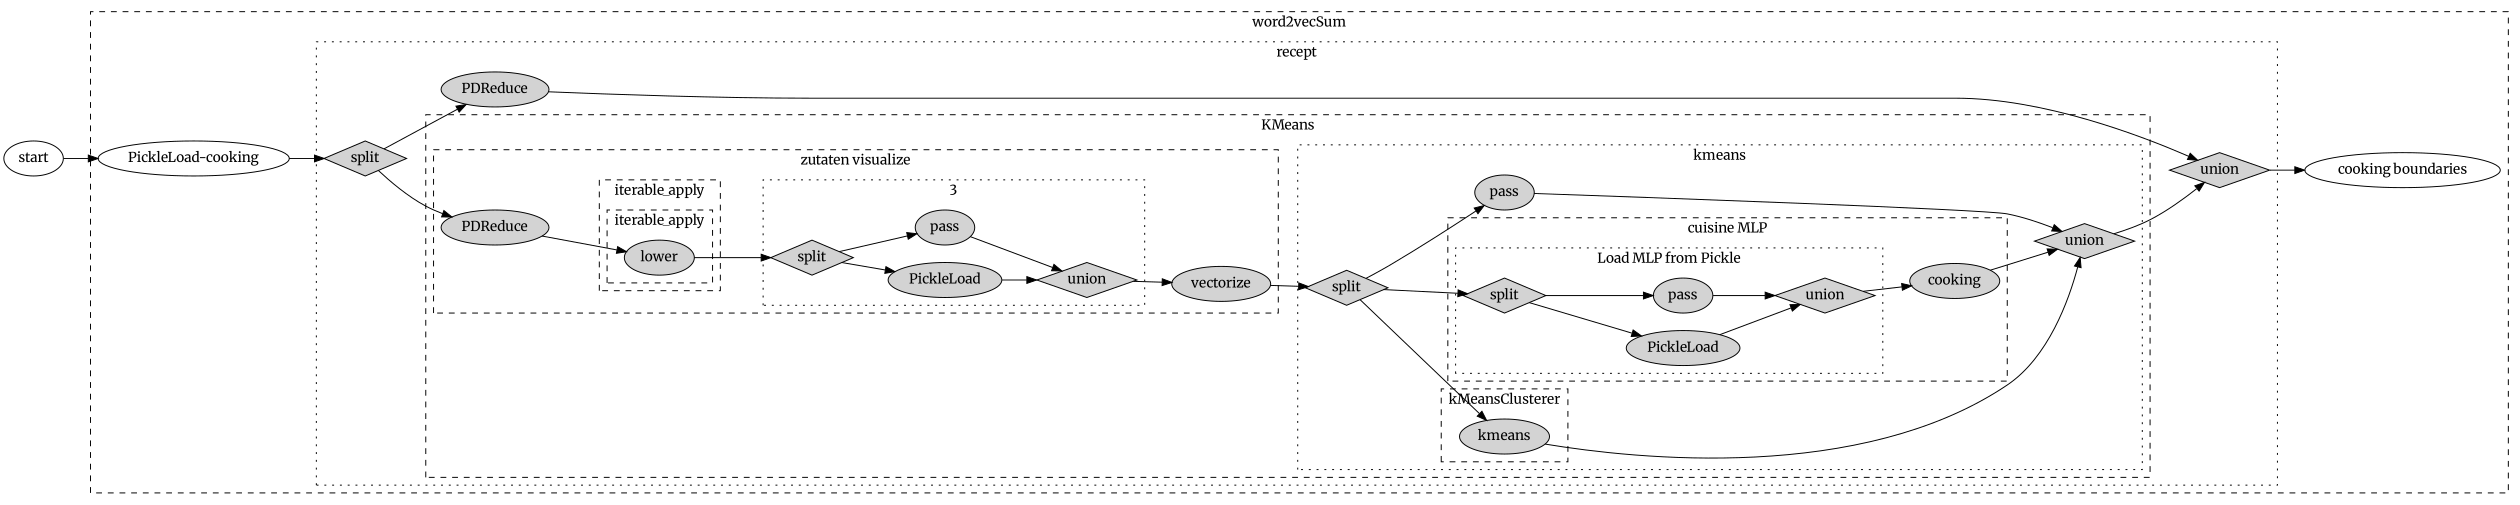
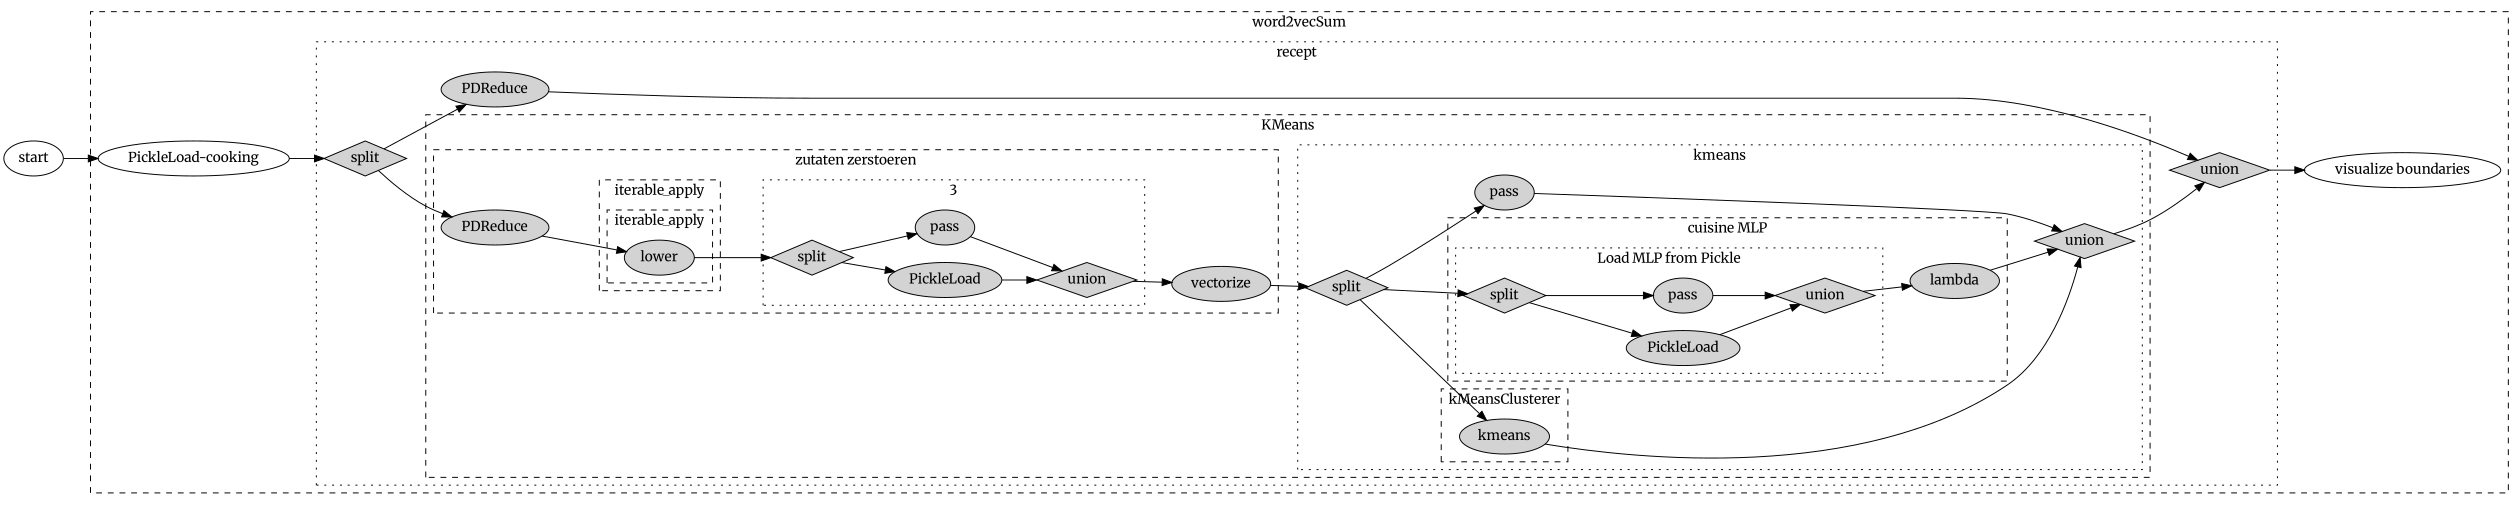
cluster "zutaten visualize": label "zutaten visualize" -> "zutaten zerstoeren"
node "cooking boundaries": label "cooking boundaries" -> "visualize boundaries"
node "cooking": label "cooking" -> "lambda"
